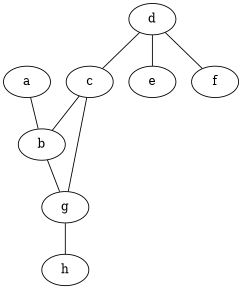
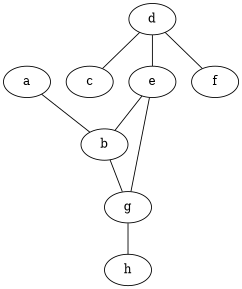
edge "c" -- "b": now "e" -- "b"
edge "c" -- "g": now "e" -- "g"
